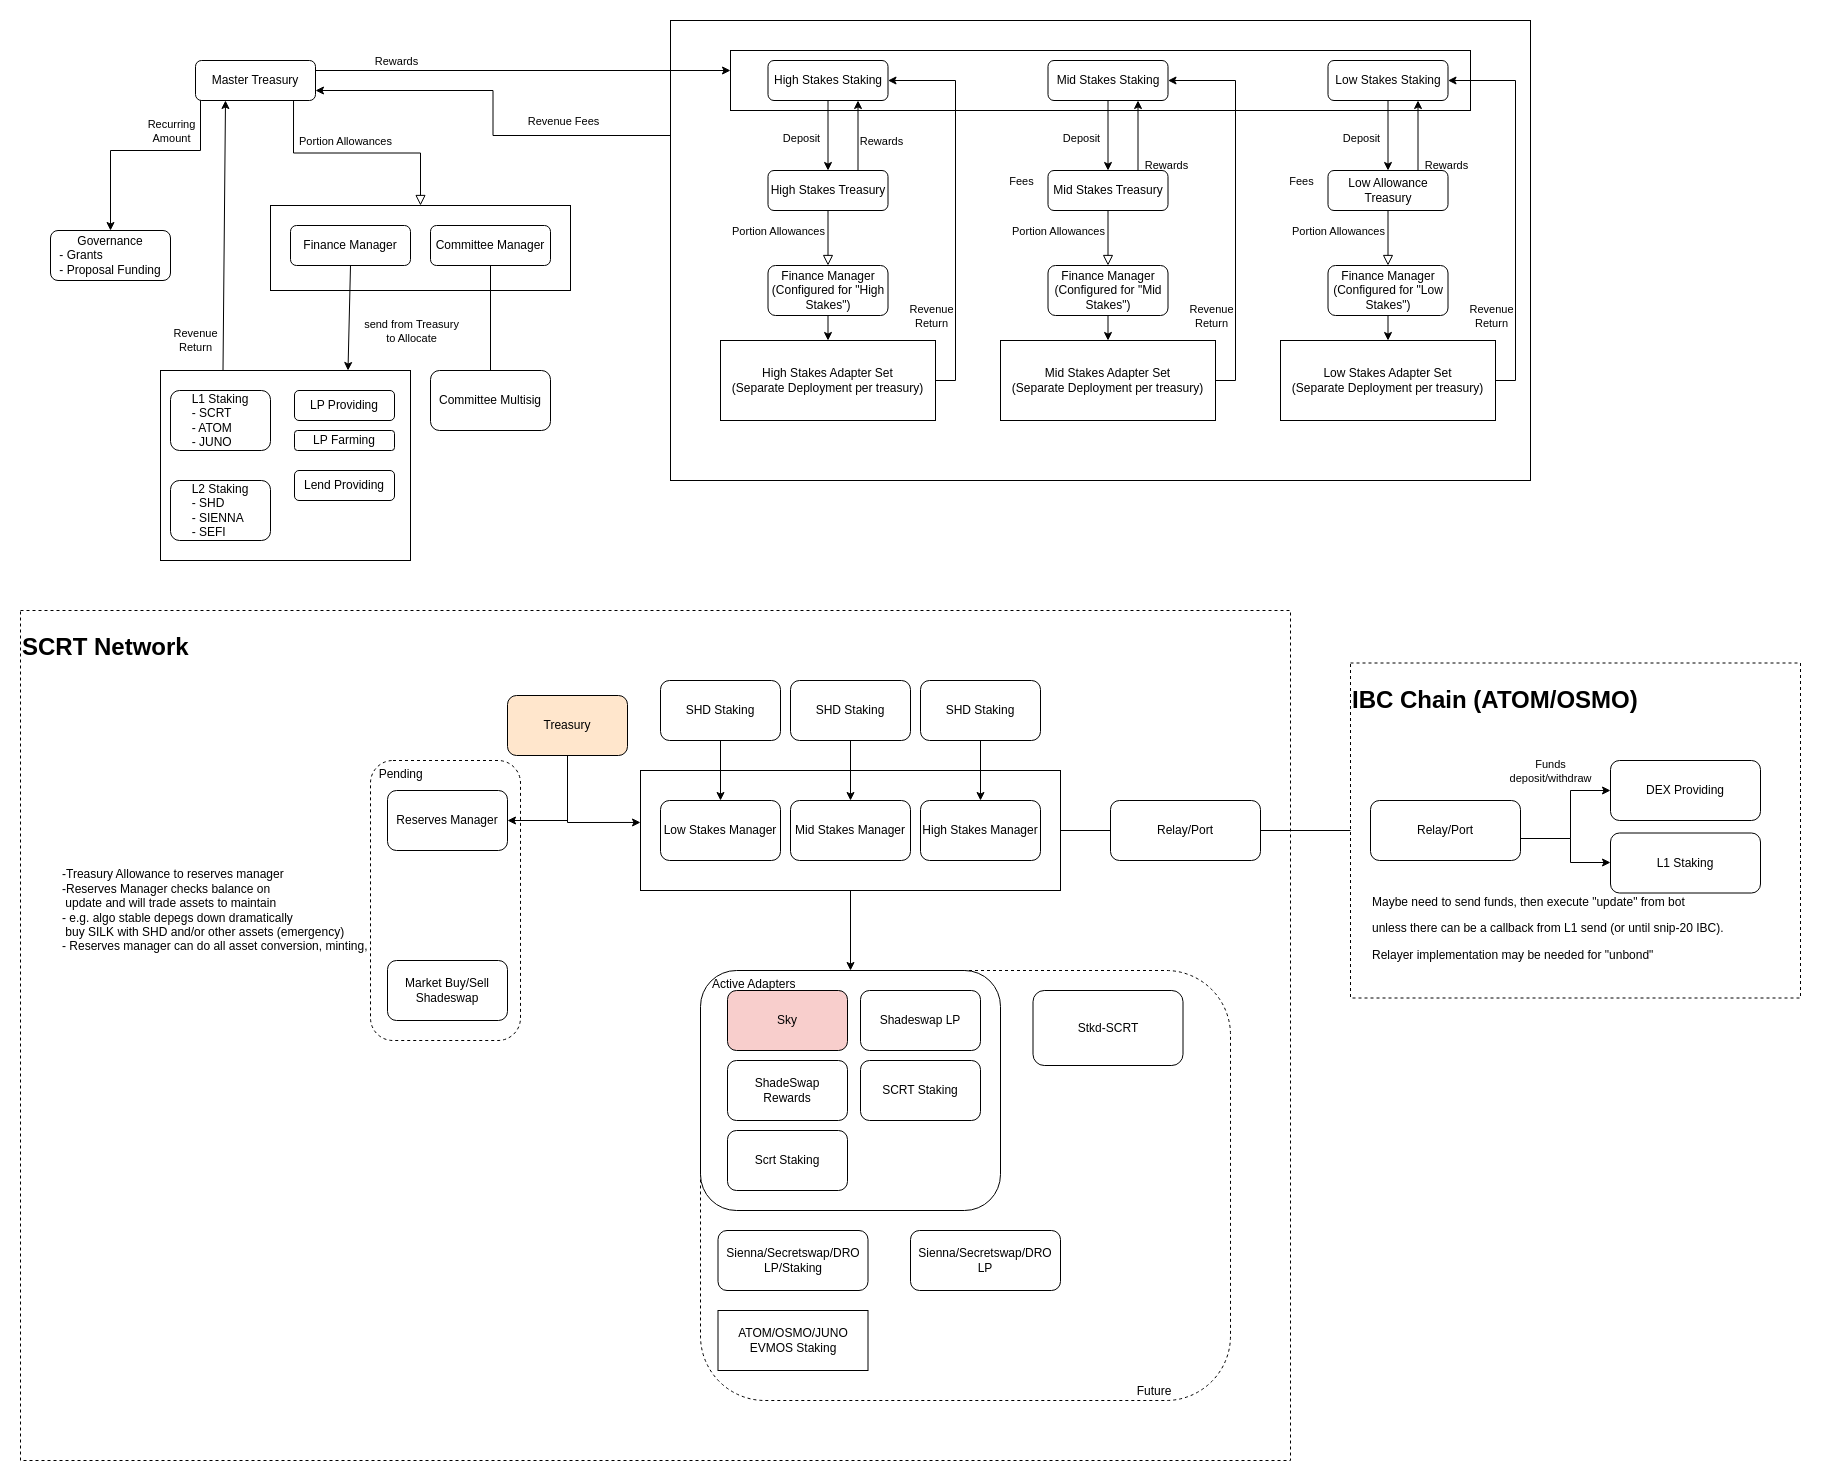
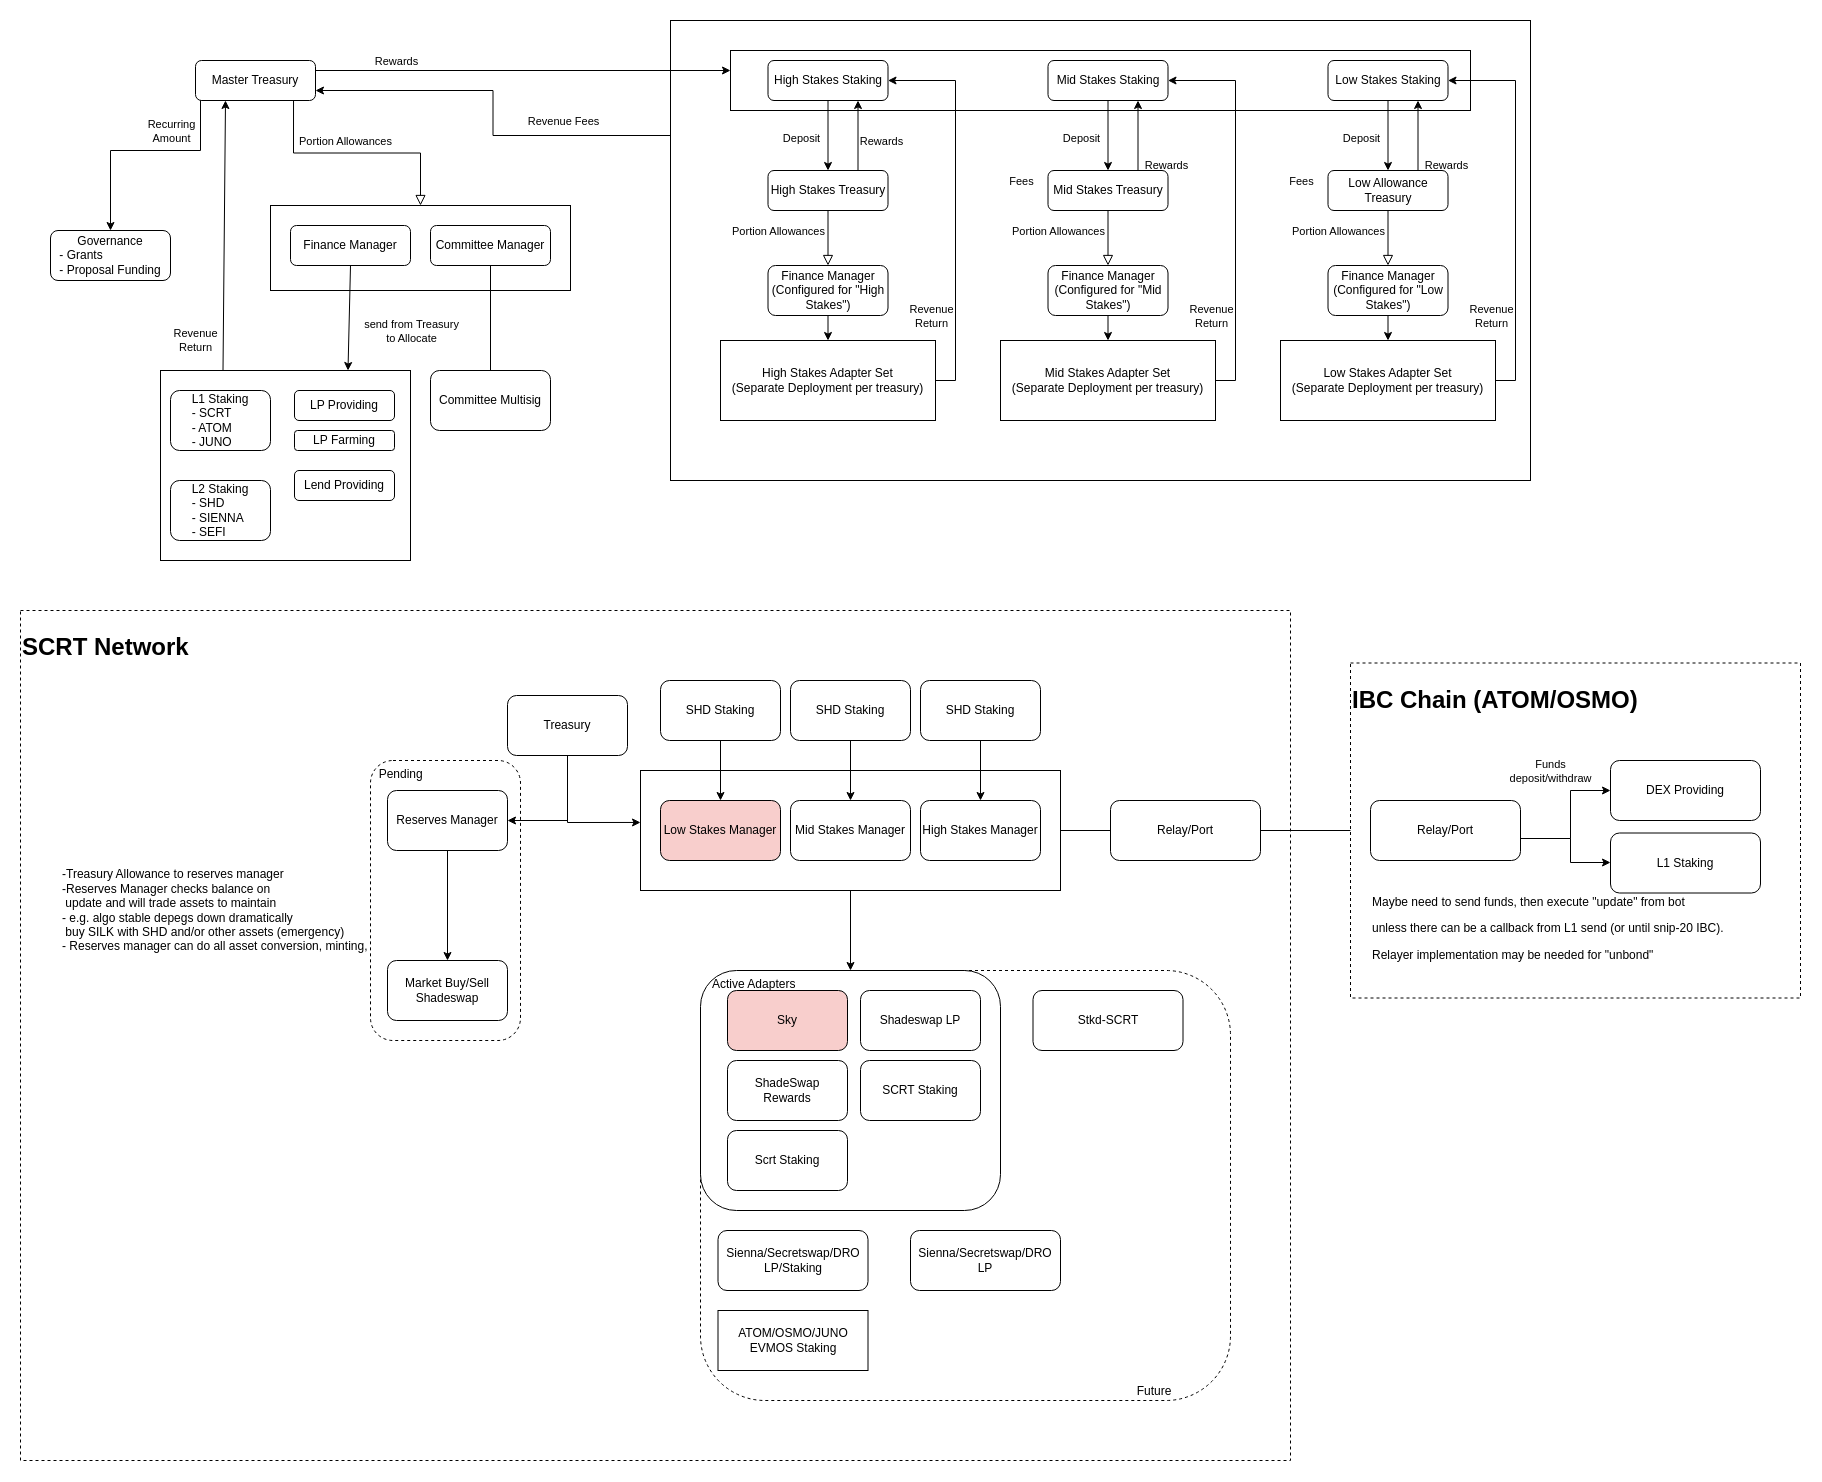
node "Treasury": fillcolor #ffe6cc -> #ffffff
node "Low Stakes Manager": fillcolor #ffffff -> #f8cecc
edge "Reserves Manager" -> "Market Buy/Sell Shadeswap": added
node "Stkd-SCRT": size 150x75 -> 150x60
